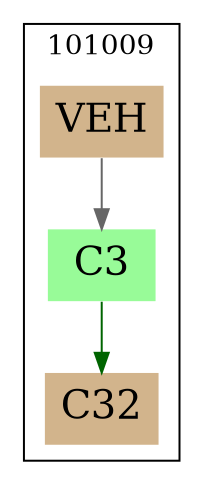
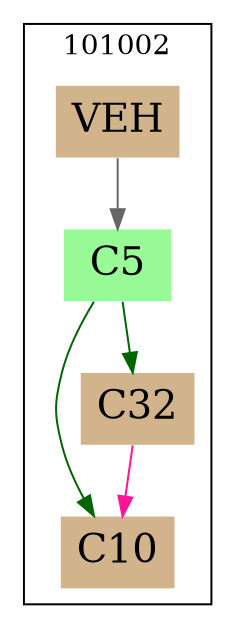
cluster "101009": label "101009" -> "101002"
node "C3": label "C3" -> "C5"
node "C10": added
